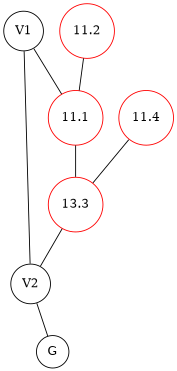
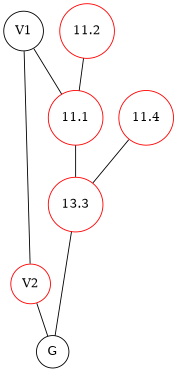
edge "13.3" -- "V2": now "13.3" -- "G"
node "V2": color black -> red
